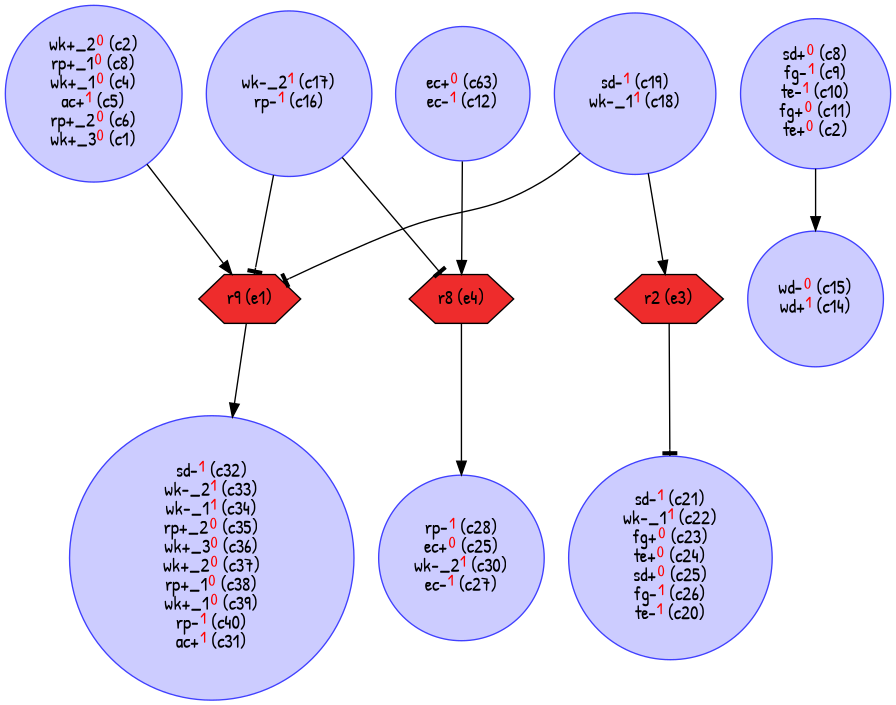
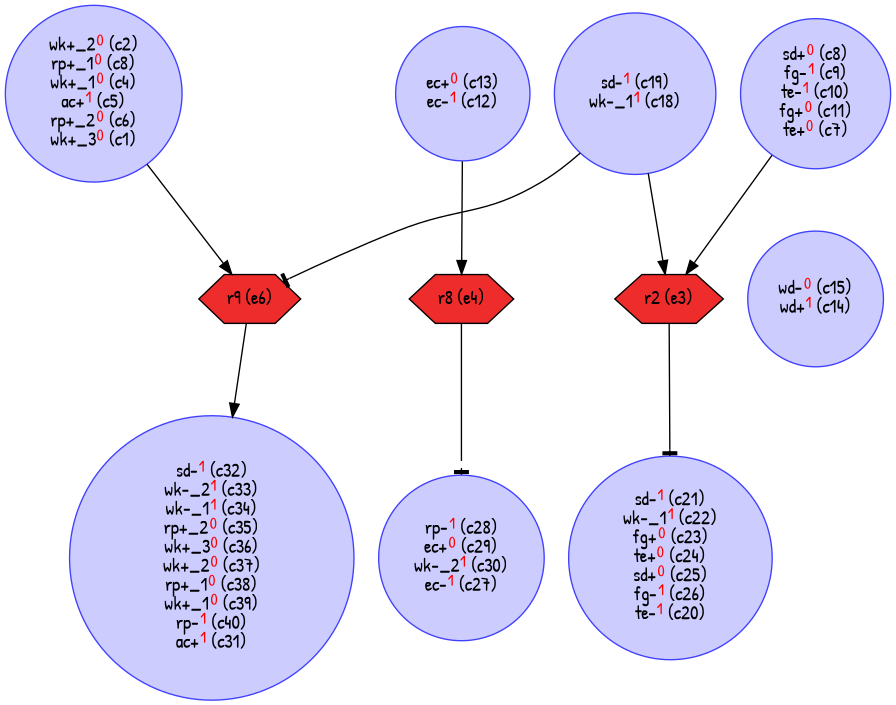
node "ec+": text "(c63)" -> "(c13)"
node "wk-_2": removed
node "sd+": text "(c2)" -> "(c7)"
edge "sd+" -> "wd-": now "sd+" -> "r2 (e3)"
node "r9 (e1)": label "r9 (e1)" -> "r9 (e6)"
edge "r8 (e4)" -> "rp-": arrowhead normal -> tee
node "rp-": text "(c25)" -> "(c29)"
